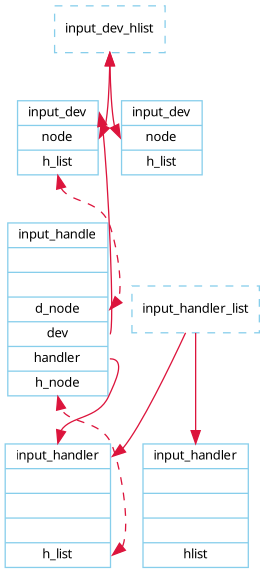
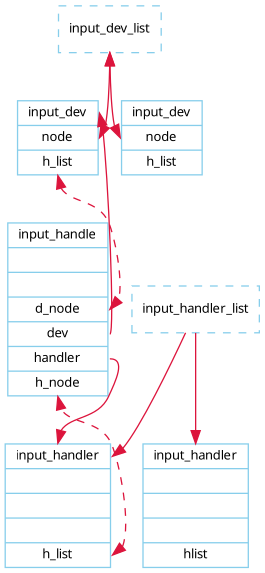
node "input_dev_hlist": label "input_dev_hlist" -> "input_dev_list"
